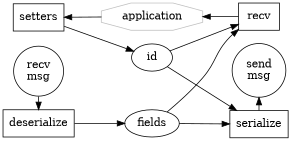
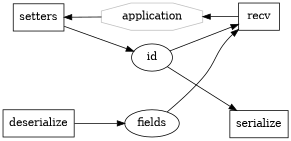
node "send msg": removed
node "recv msg": removed
edge "fields" -> "serialize": removed
